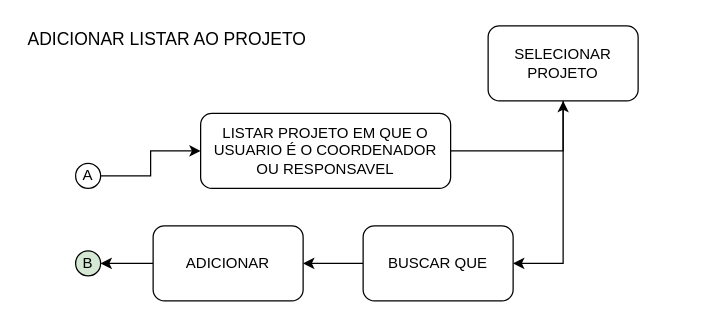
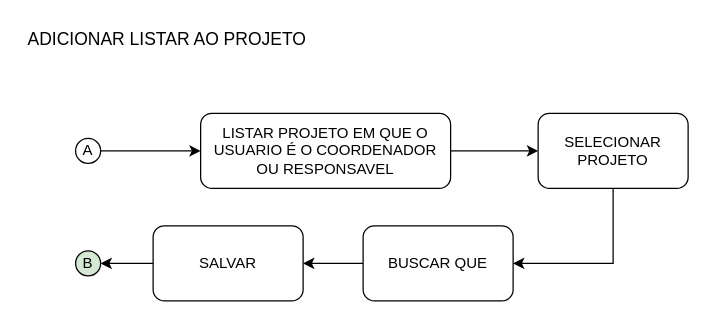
node "SELECIONAR PROJETO": moved (563, 63) -> (613, 151)
node "A": moved (88, 176) -> (88, 151)
node "ADICIONAR": label "ADICIONAR" -> "SALVAR"
